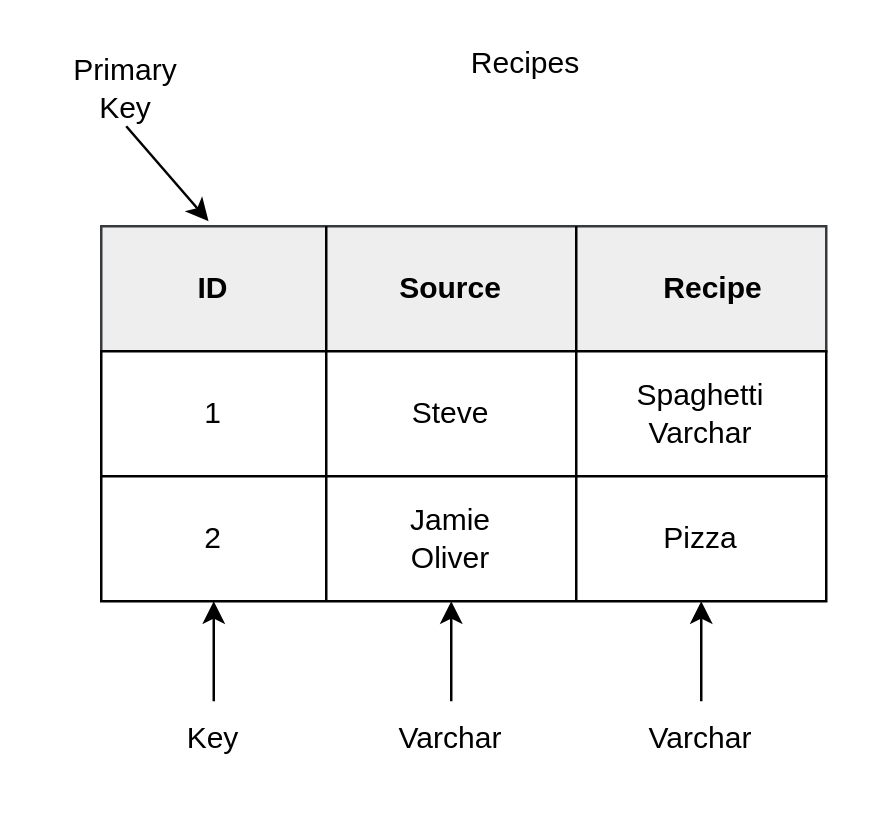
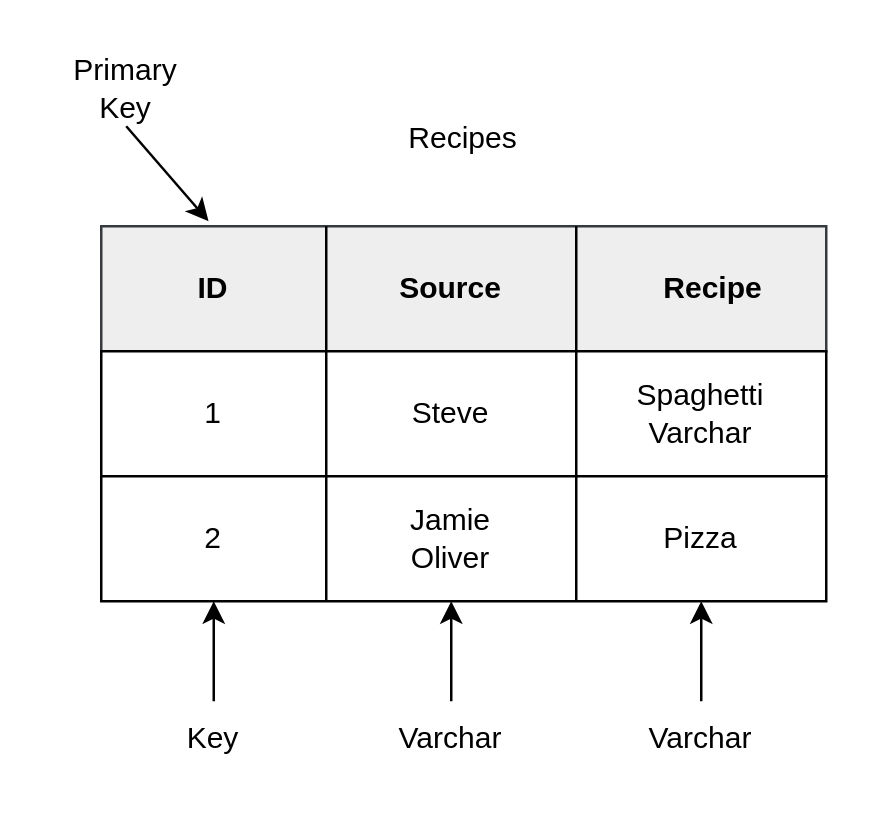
node "Recipes": moved (526, 64) -> (464, 139)
